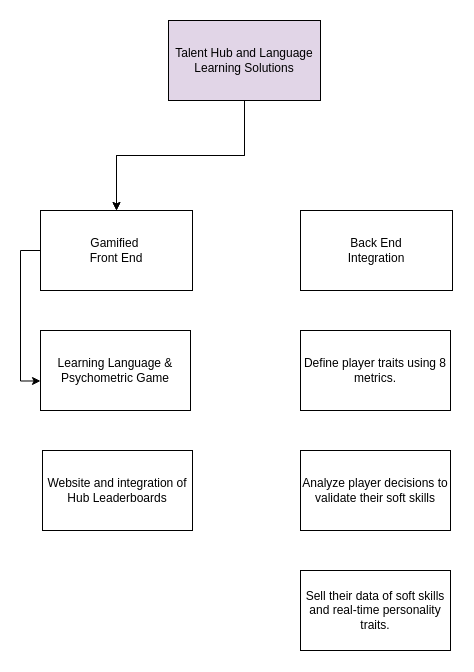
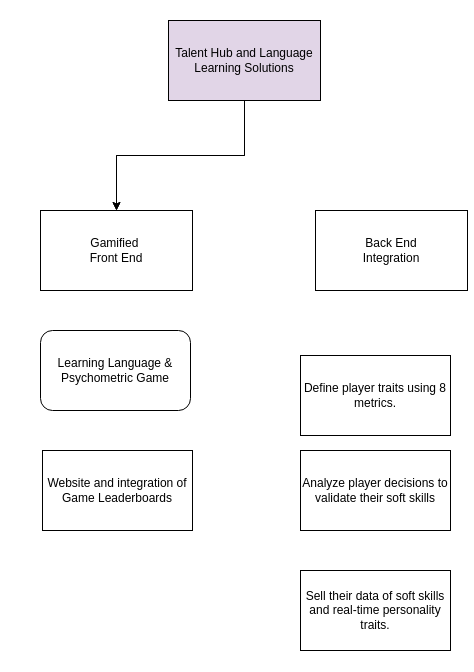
node "Back End Integration": moved (377, 251) -> (392, 251)
edge "Gamified Front End" -> "Learning Language & Psychometric Game": removed
node "Learning Language & Psychometric Game": shape rectangle -> rounded rectangle
node "Define player traits using 8 metrics.": moved (376, 371) -> (376, 396)
node "Website and integration of Hub Leaderboards": label "Website and integration of Hub Leaderboards" -> "Website and integration of Game Leaderboards"
